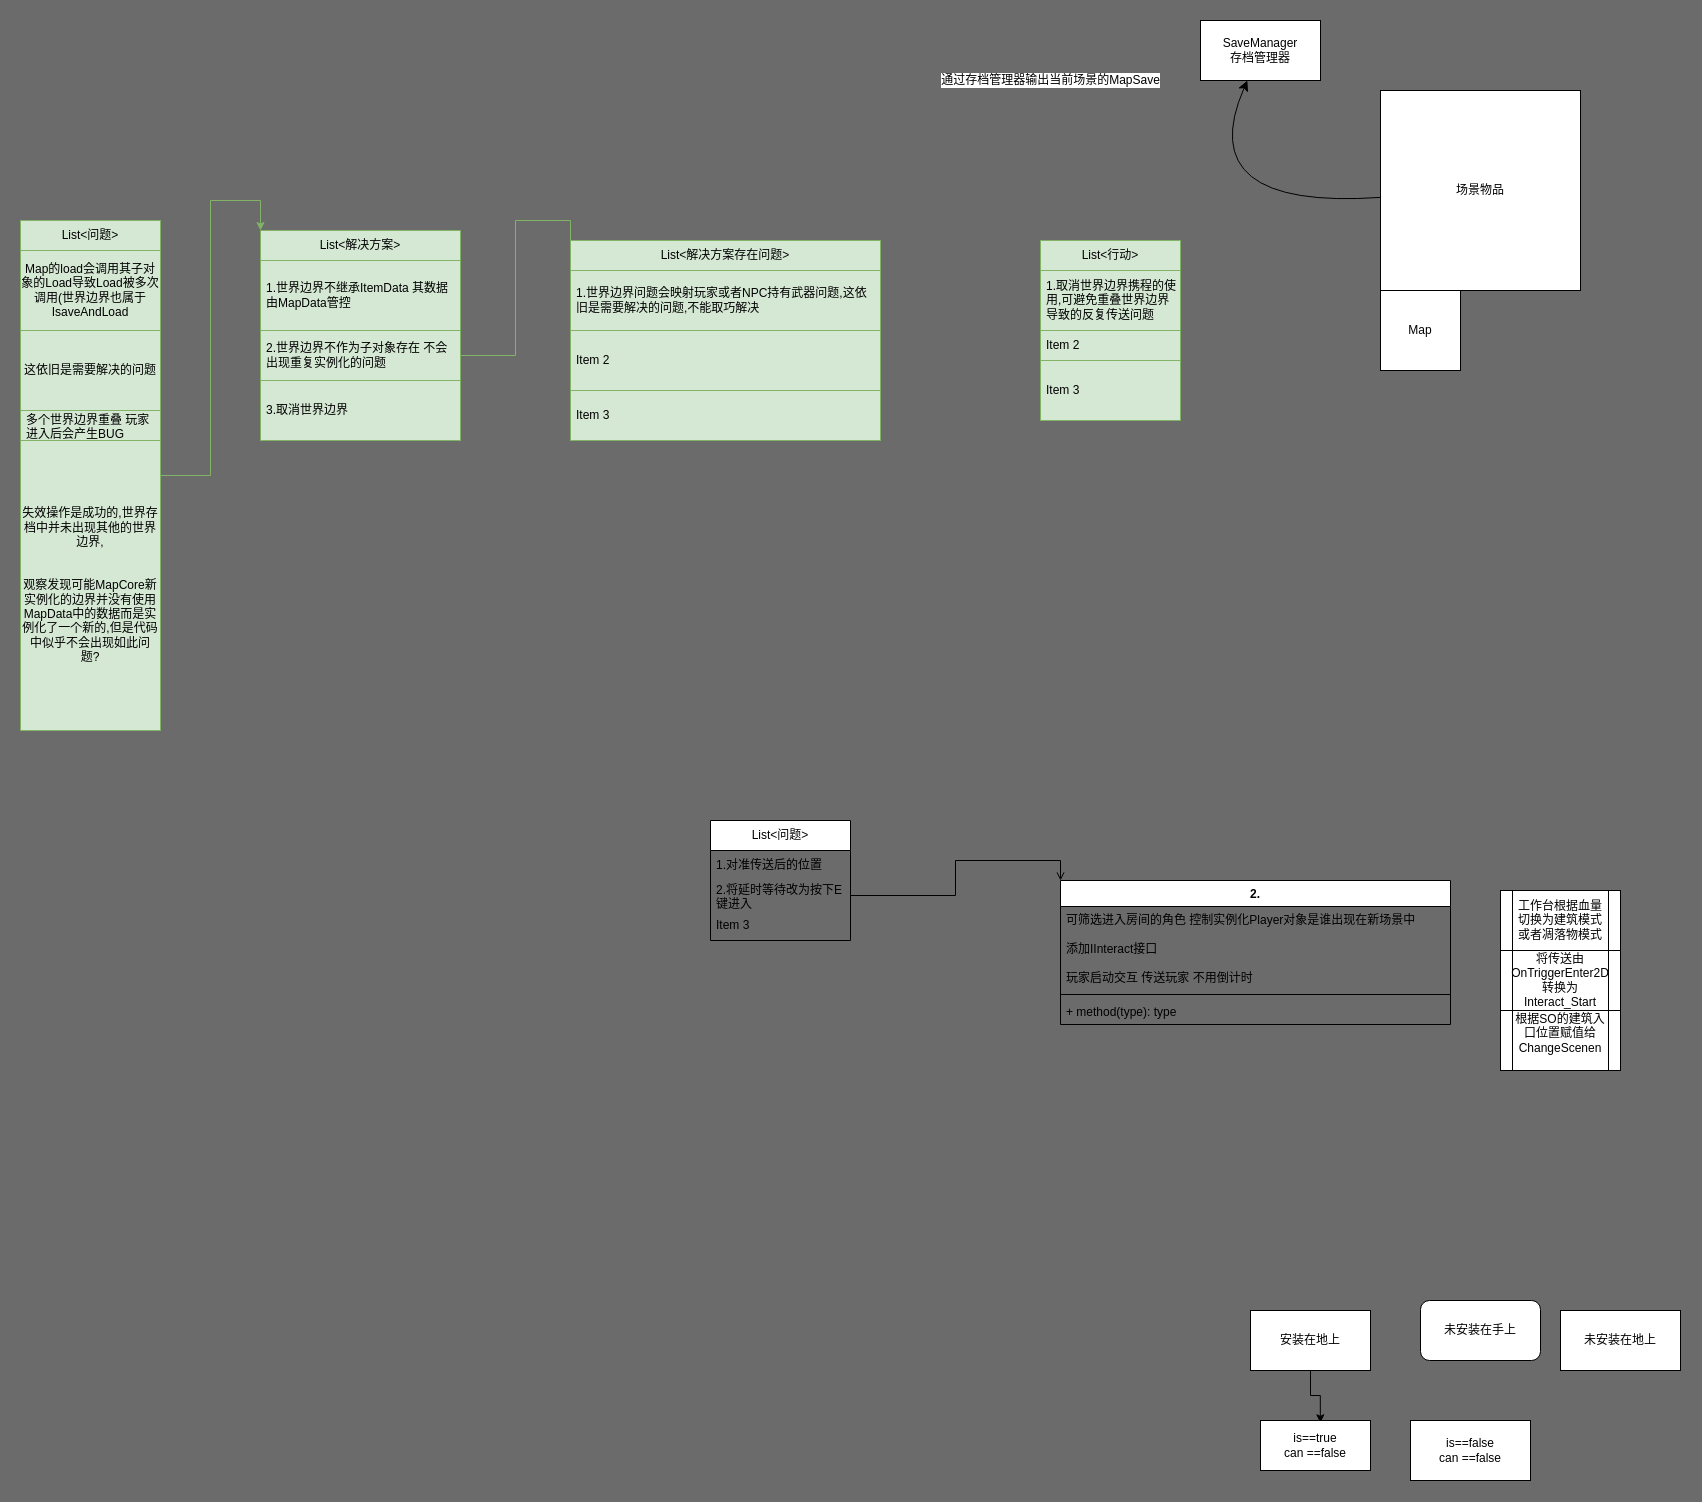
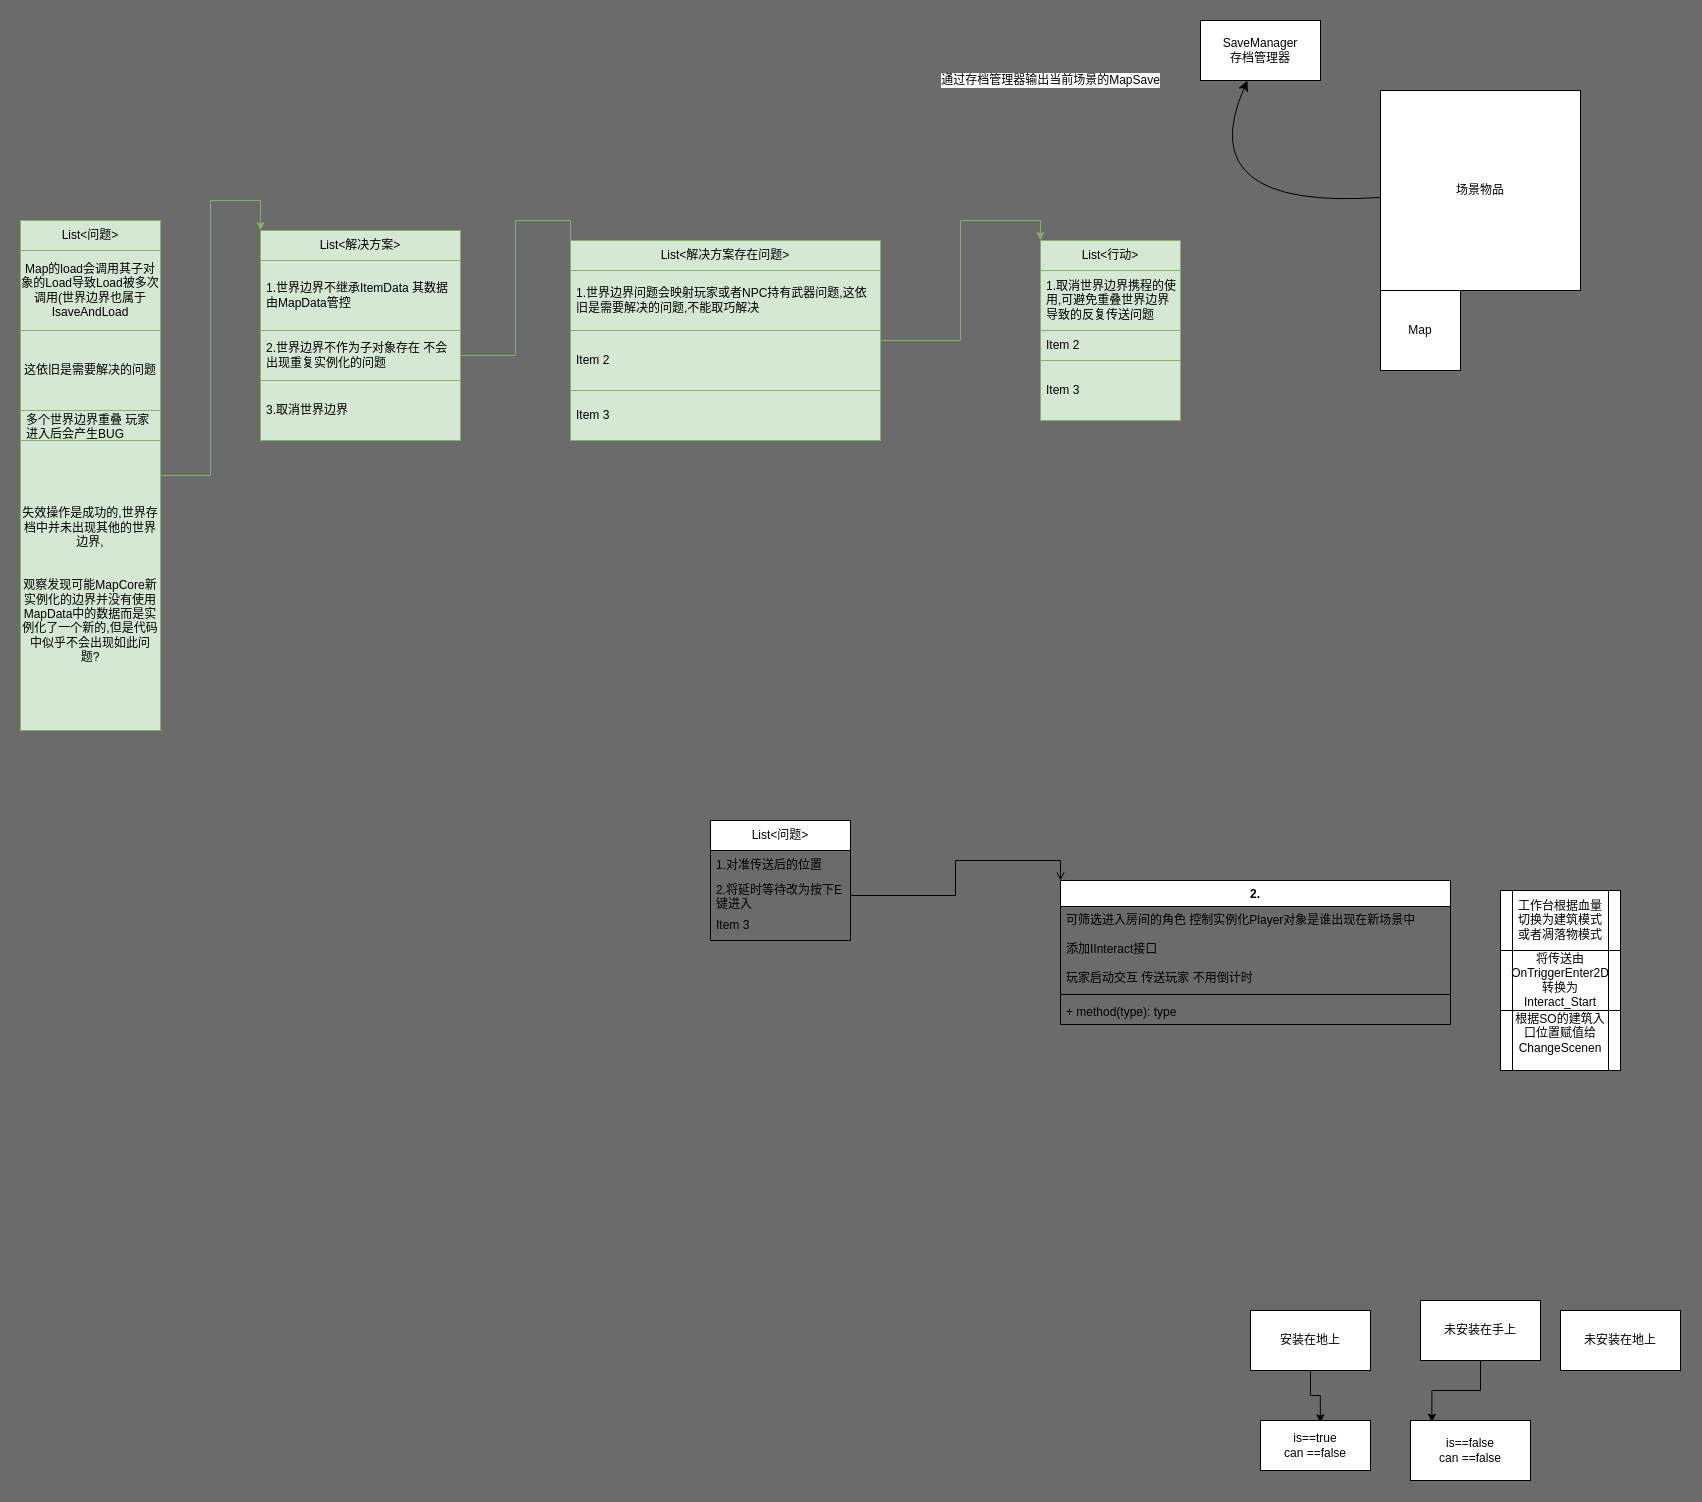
edge "List<解决方案存在问题>" -> "List<行动>": added
node "未安装在手上": shape rounded rectangle -> rectangle
edge "未安装在手上" -> "is==false can ==false": added
